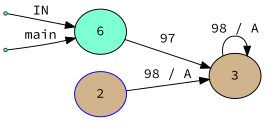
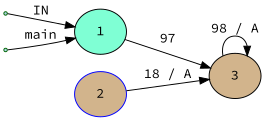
node "6": label "6" -> "1"
edge "2" -> "3": label "98 / A" -> "18 / A"
